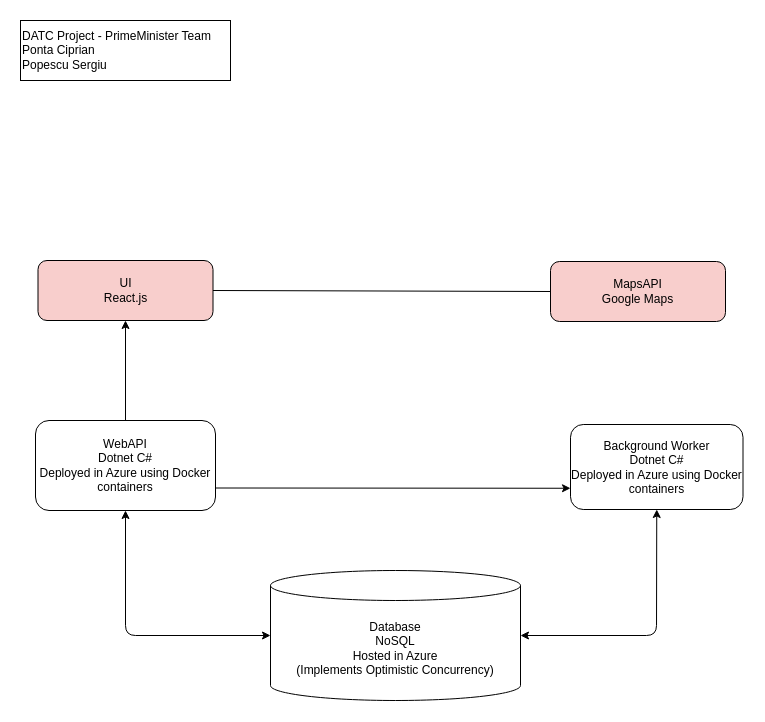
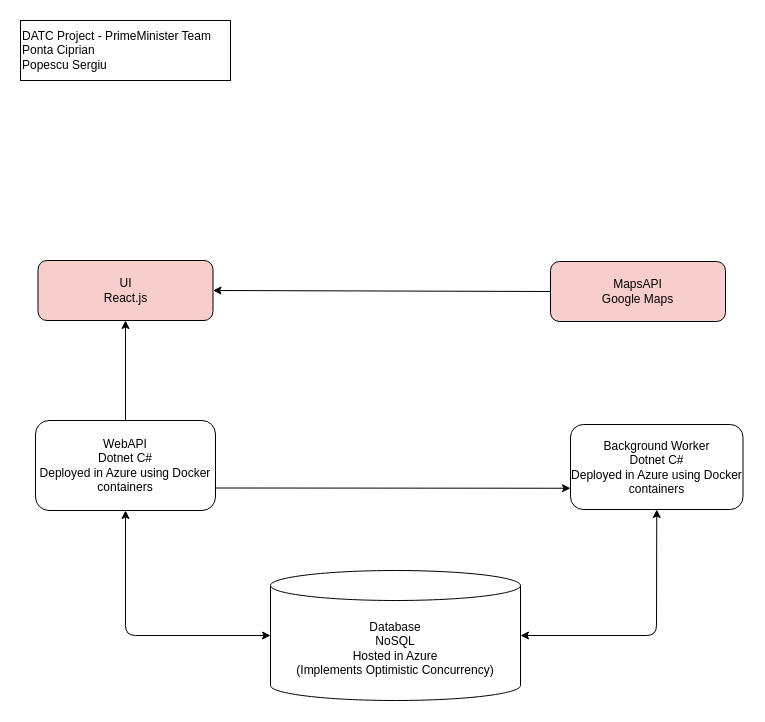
edge "UI React.js" -- "MapsAPI Google Maps": arrowhead none -> classic
